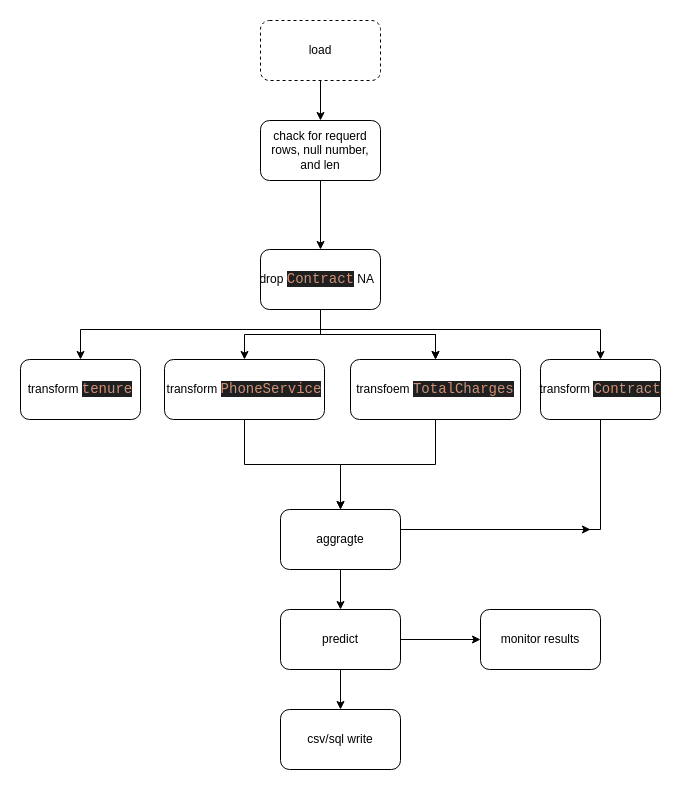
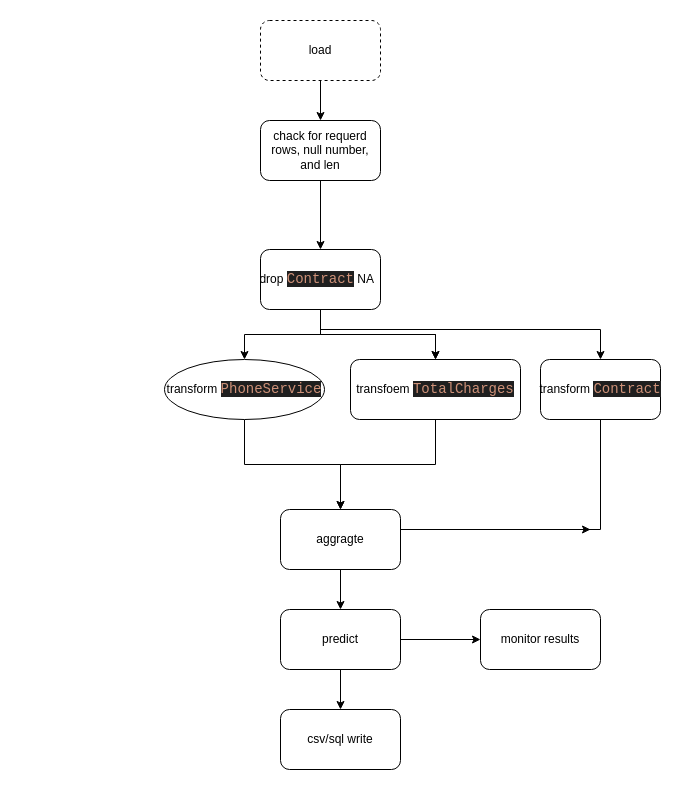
edge "drop Contract NA" -> "transform tenure": removed
node "transform tenure": removed
node "transform PhoneService": shape rounded rectangle -> ellipse
